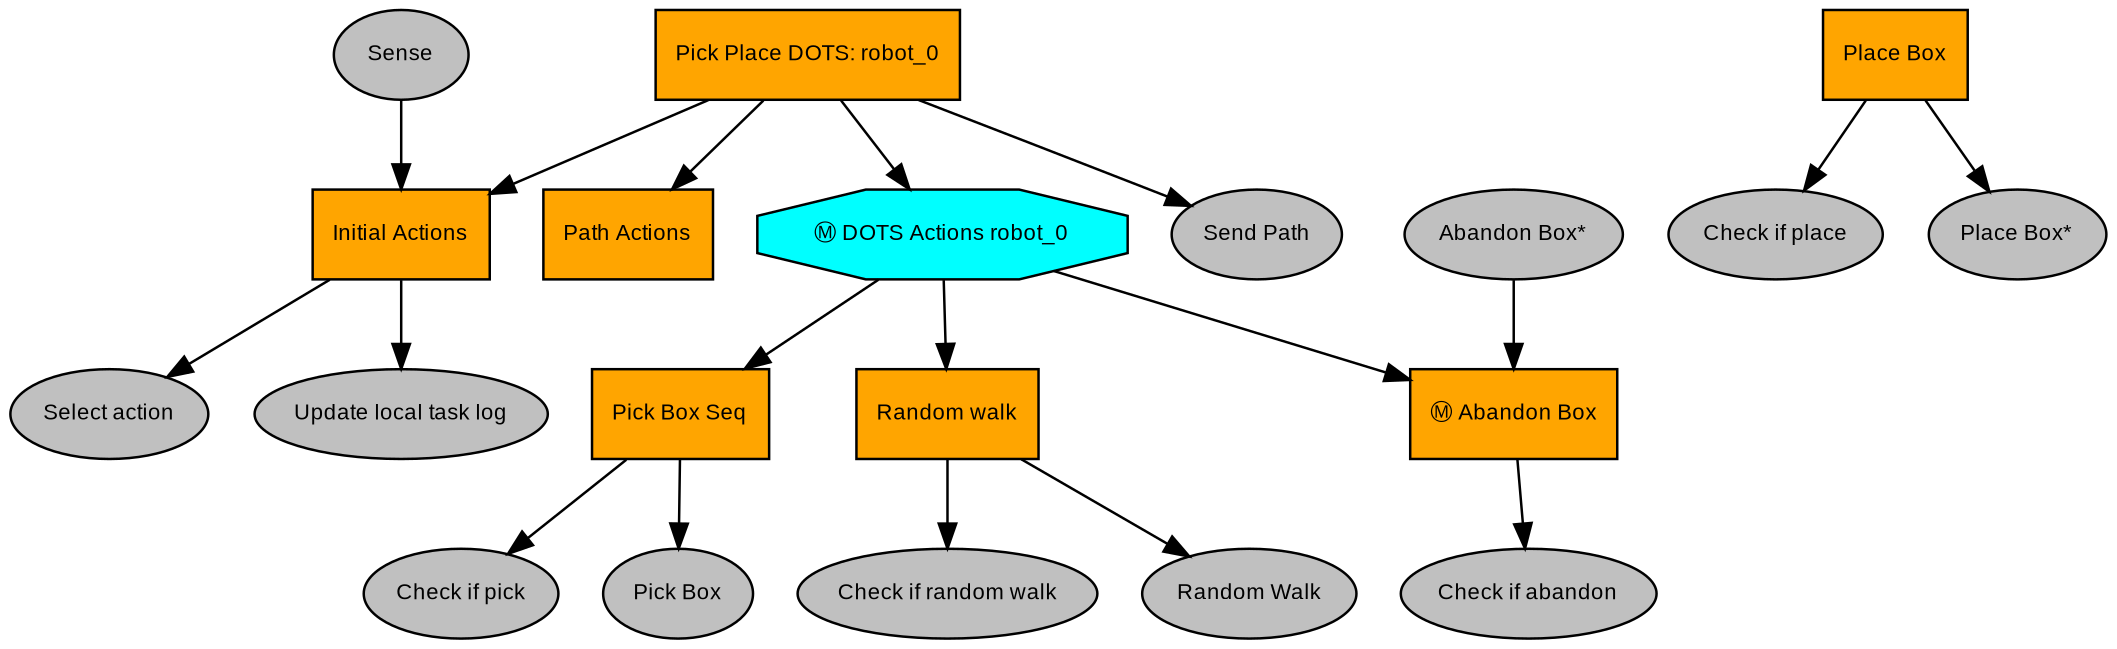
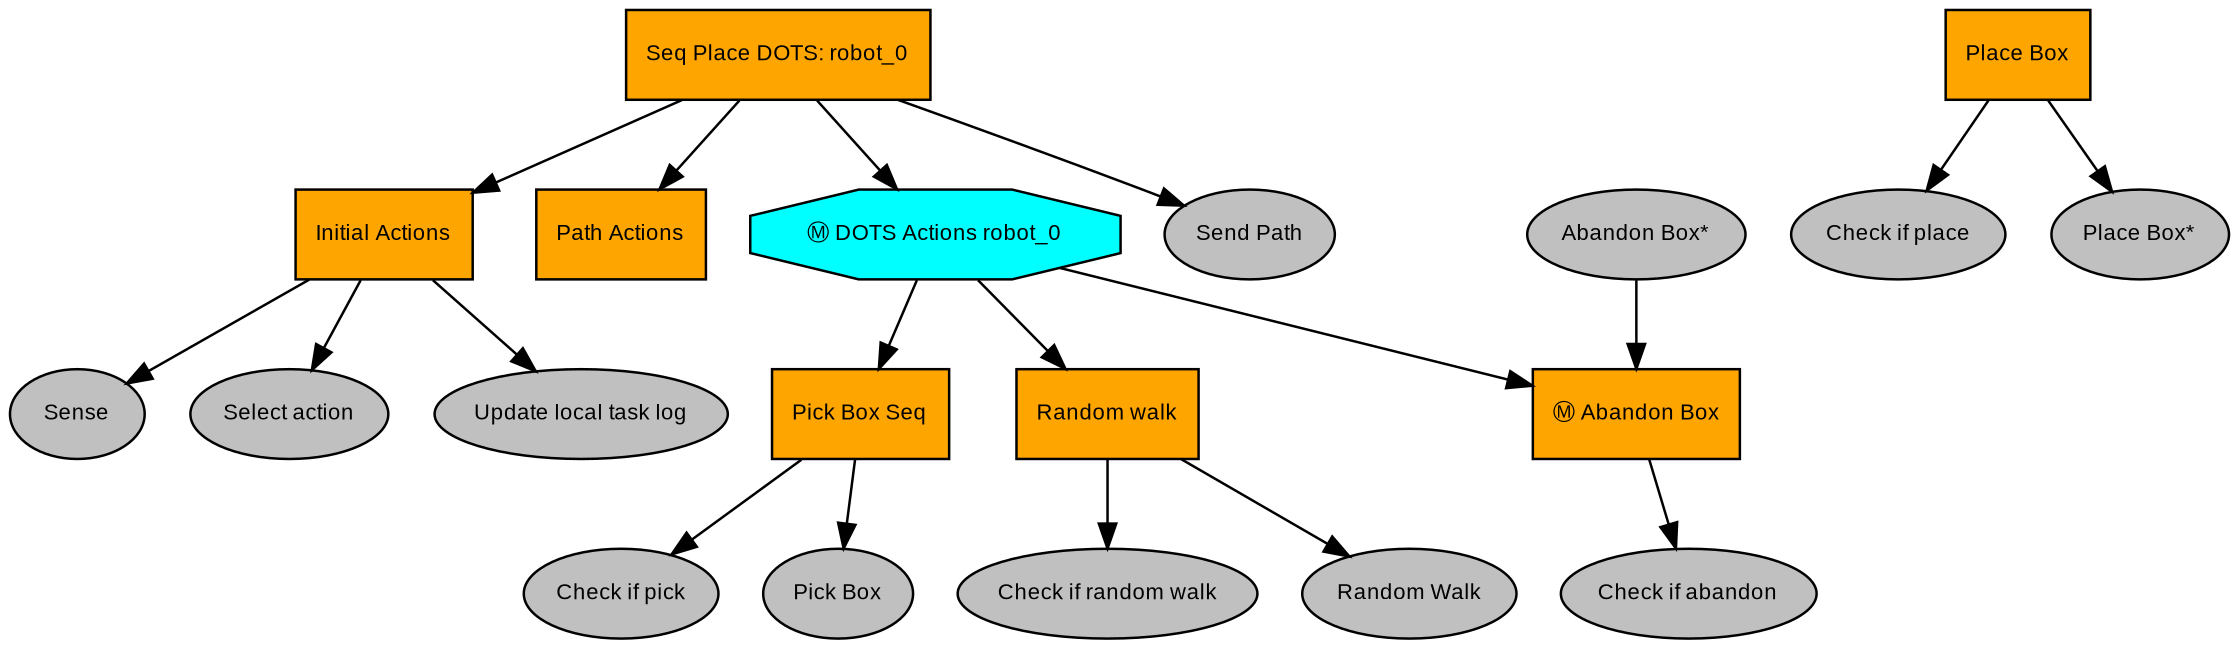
node "Pick Place DOTS: robot_0": label "Pick Place DOTS: robot_0" -> "Seq Place DOTS: robot_0"
edge "Sense" -> "Initial Actions": reversed
